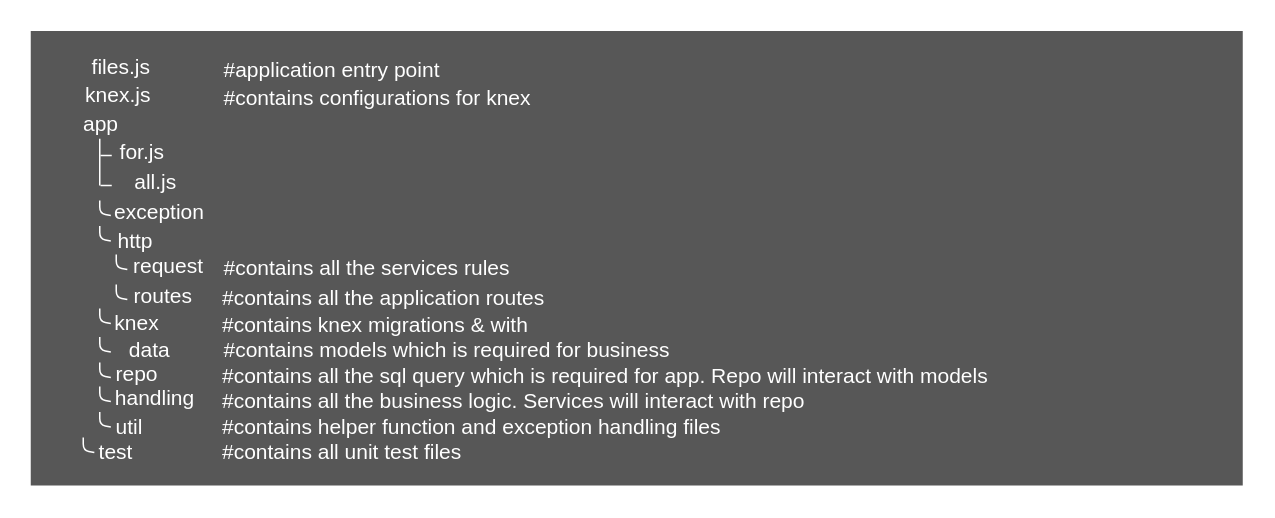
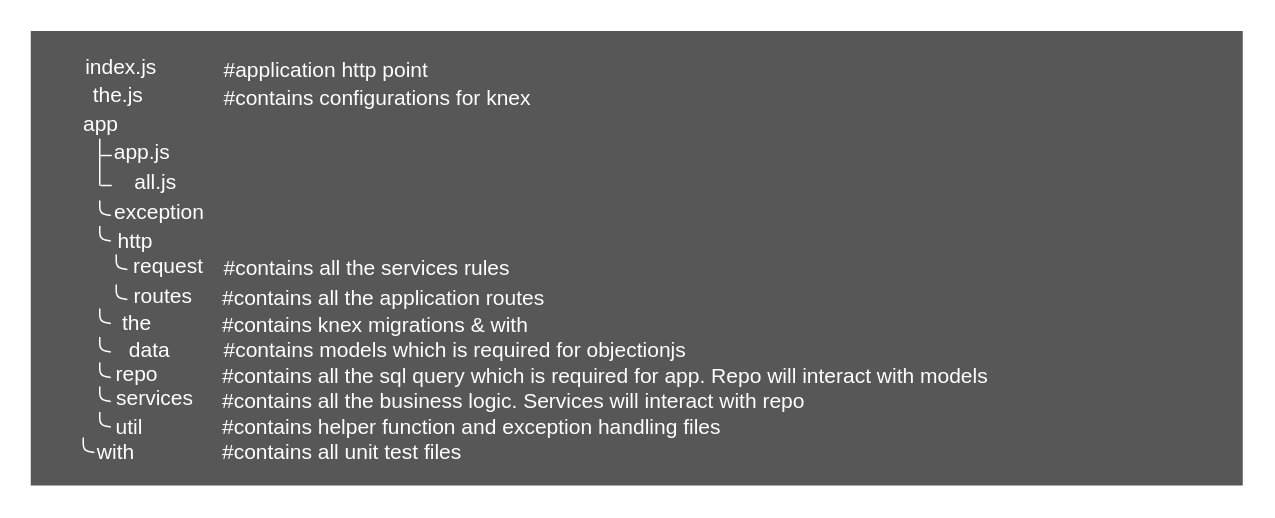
node "files.js": label "files.js" -> "index.js"
node "#application entry point": label "#application entry point" -> "#application http point"
node "knex.js": label "knex.js" -> "the.js"
node "for.js": label "for.js" -> "app.js"
node "knex": label "knex" -> "the"
node "#contains models which is required for business": label "#contains models which is required for business" -> "#contains models which is required for objectionjs"
node "handling": label "handling" -> "services"
node "test": label "test" -> "with"
